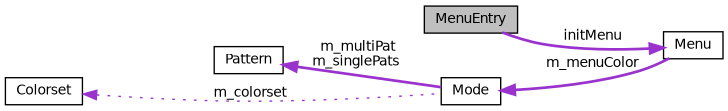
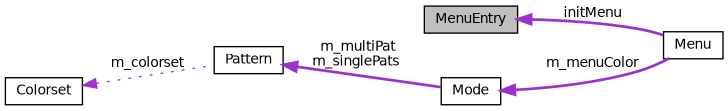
edge "MenuEntry" -> "Menu": reversed
edge "Mode" -> "Colorset": now "Pattern" -> "Colorset"
